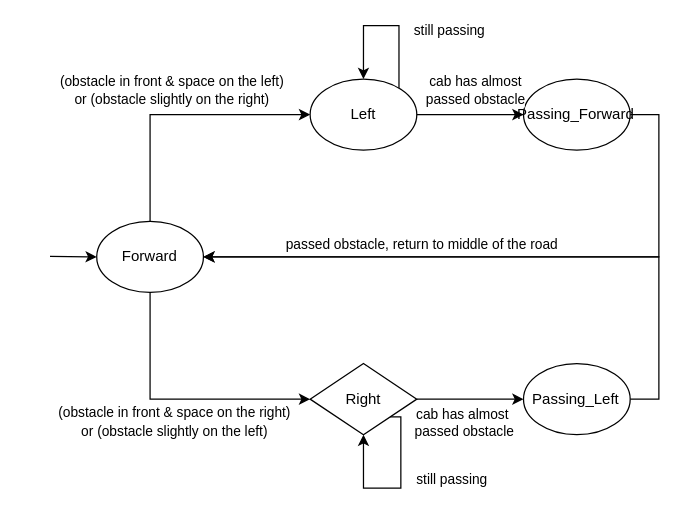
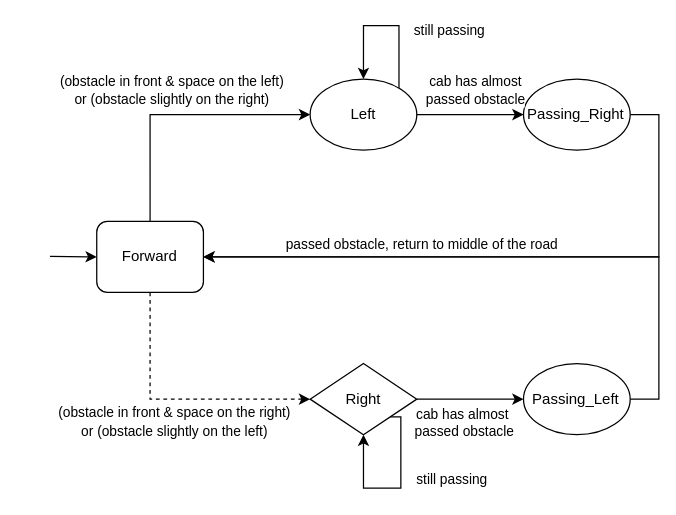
node "Passing_Forward": label "Passing_Forward" -> "Passing_Right"
node "Forward": shape ellipse -> rounded rectangle
edge "Forward" -> "Right": style solid -> dashed
